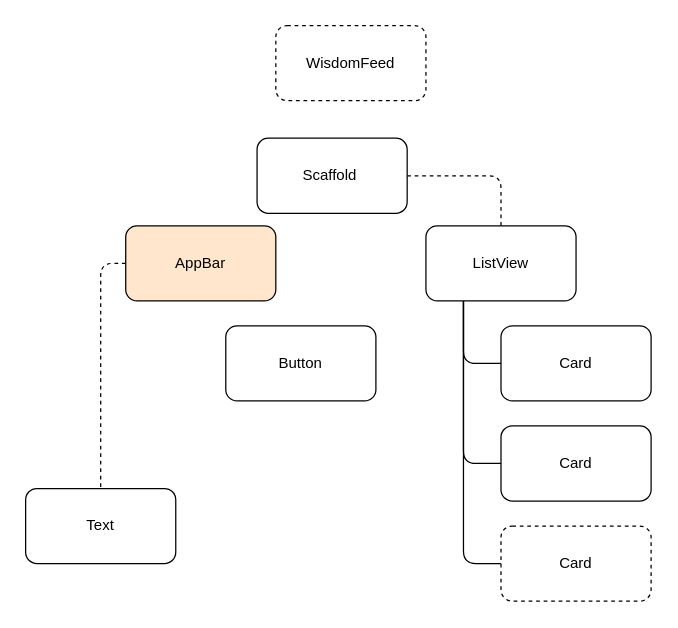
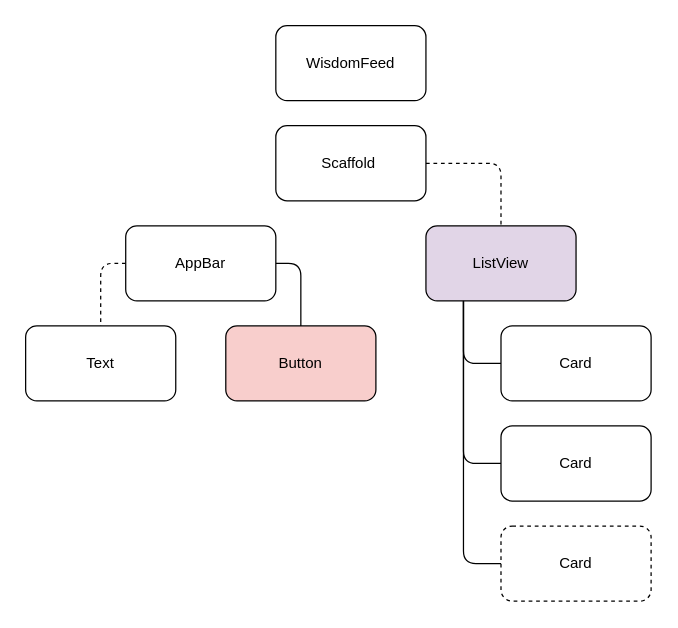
node "WisdomFeed": style dashed -> solid
node "Scaffold": moved (332, 176) -> (351, 163)
node "AppBar": fillcolor #ffe6cc -> #ffffff
node "ListView": fillcolor #ffffff -> #e1d5e7
edge "AppBar" -- "Button": added
node "Button": fillcolor #ffffff -> #f8cecc
node "Text": moved (101, 526) -> (101, 363)
